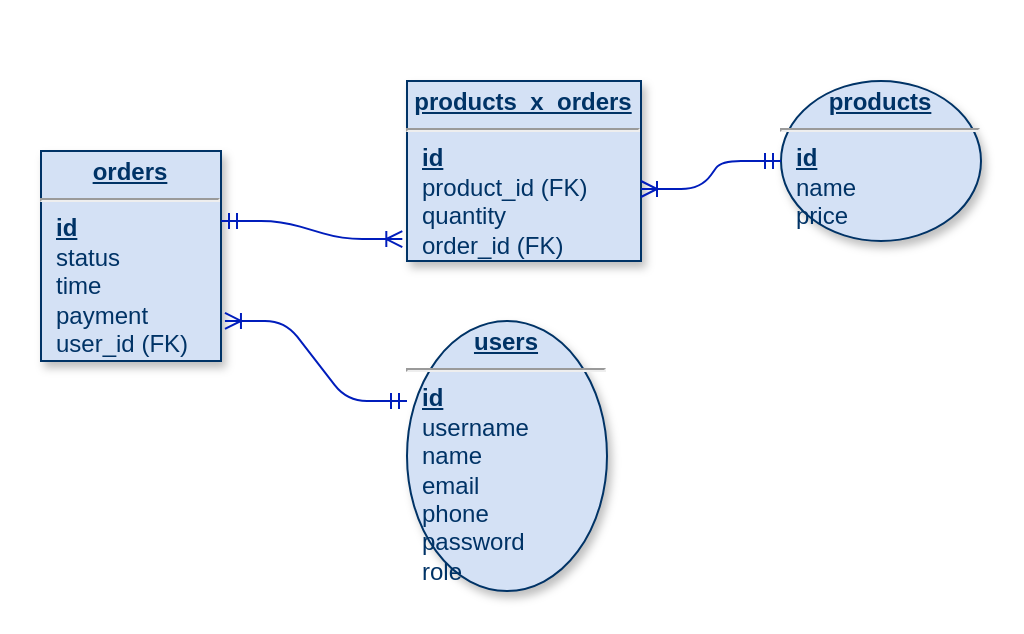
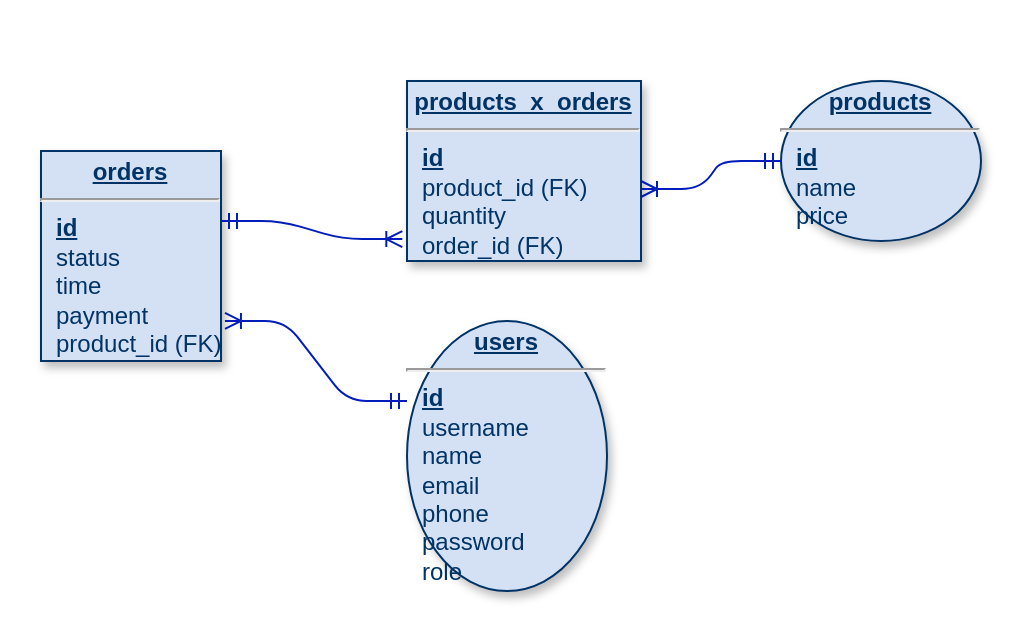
node "orders id status time payment user_id (FK)": label "orders id status time payment user_id (FK)" -> "orders id status time payment product_id (FK)"
